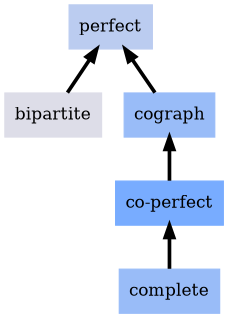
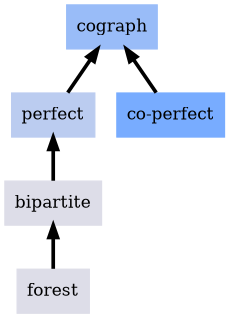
edge "cograph" -> "perfect": reversed
node "forest": added
node "complete": removed
